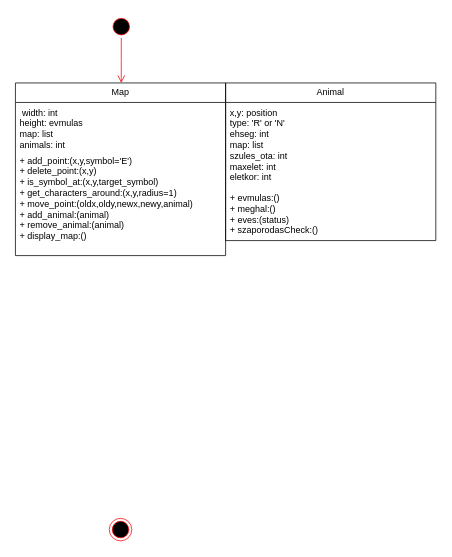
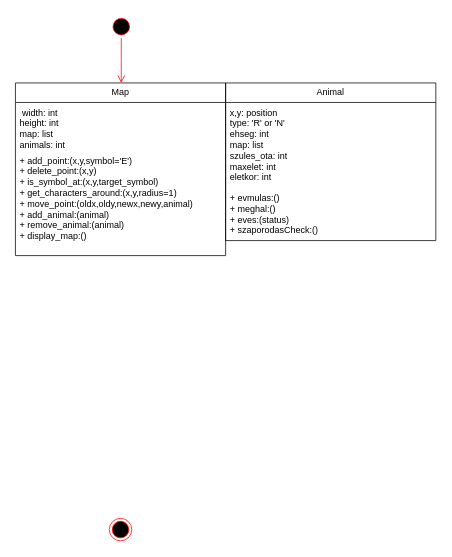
node "width: int height: evmulas map: list animals: int": label "width: int height: evmulas map: list animals: int" -> "width: int height: int map: list animals: int"
